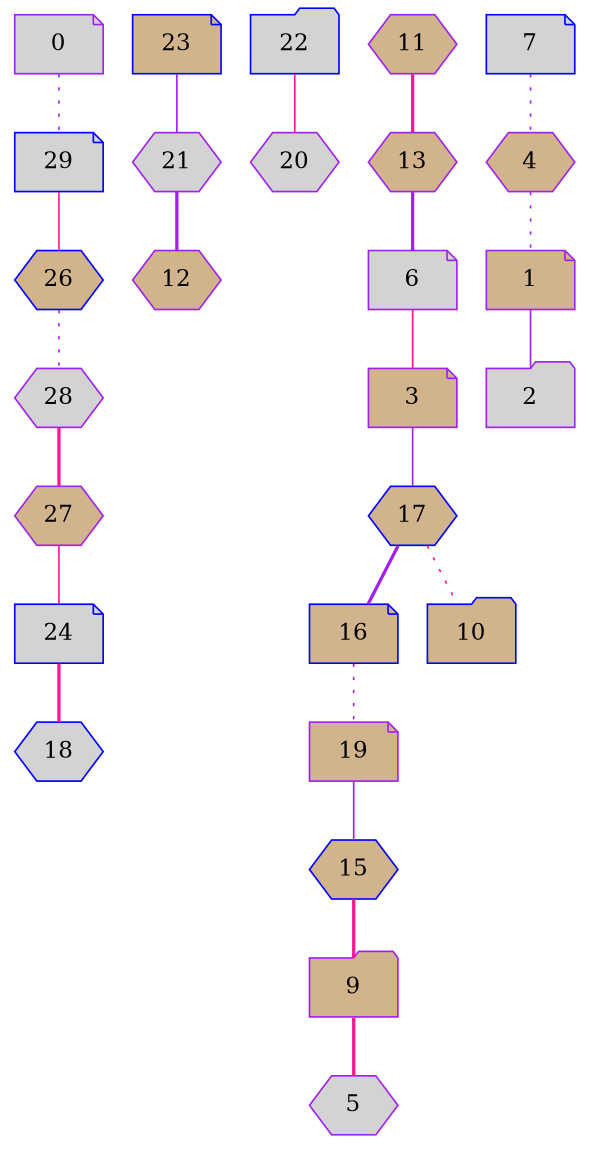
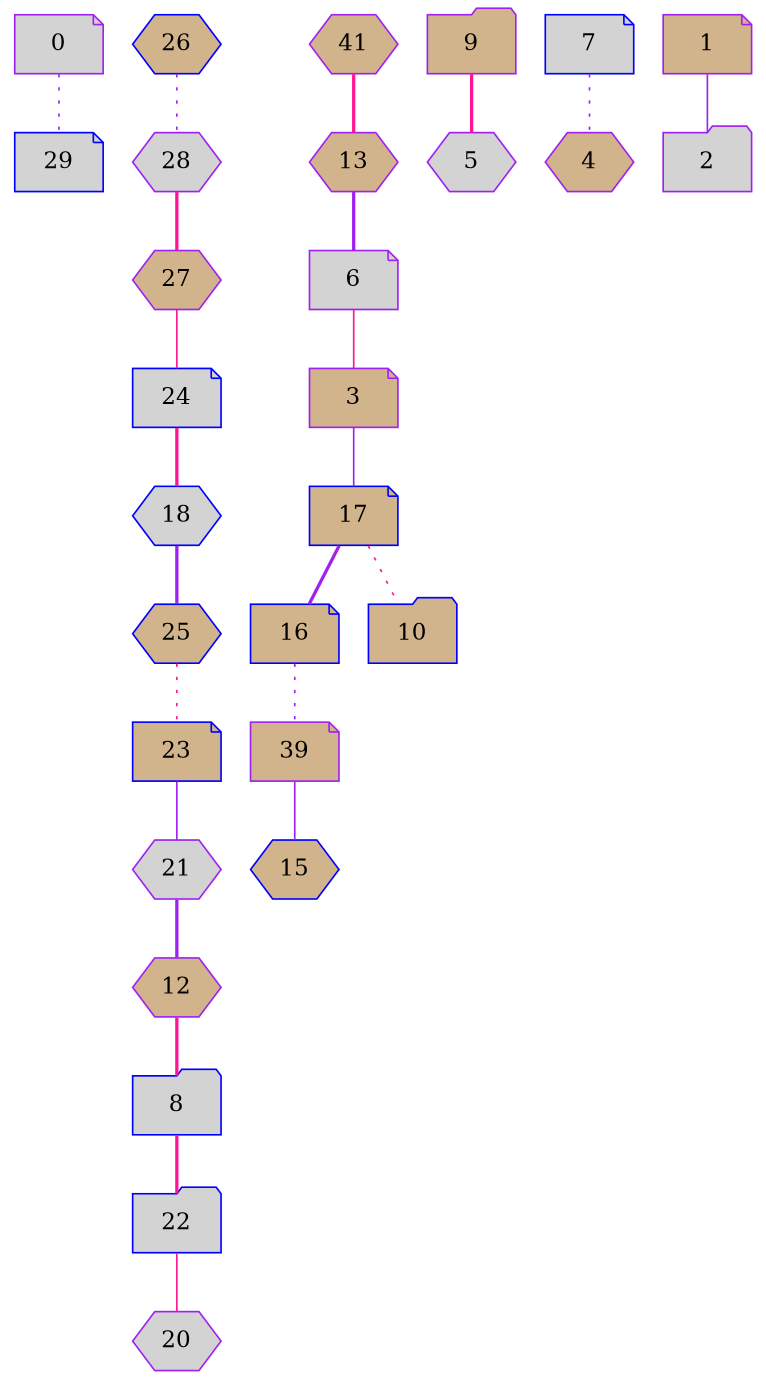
node "11": label "11" -> "41"
edge "29" -- "26": removed
edge "4" -- "1": removed
node "17": shape hexagon -> note
node "25": added
node "19": label "19" -> "39"
edge "15" -- "9": removed
node "8": added
